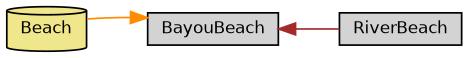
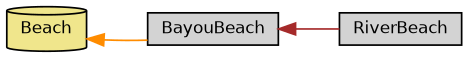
edge "Beach" -> "BayouBeach": reversed
